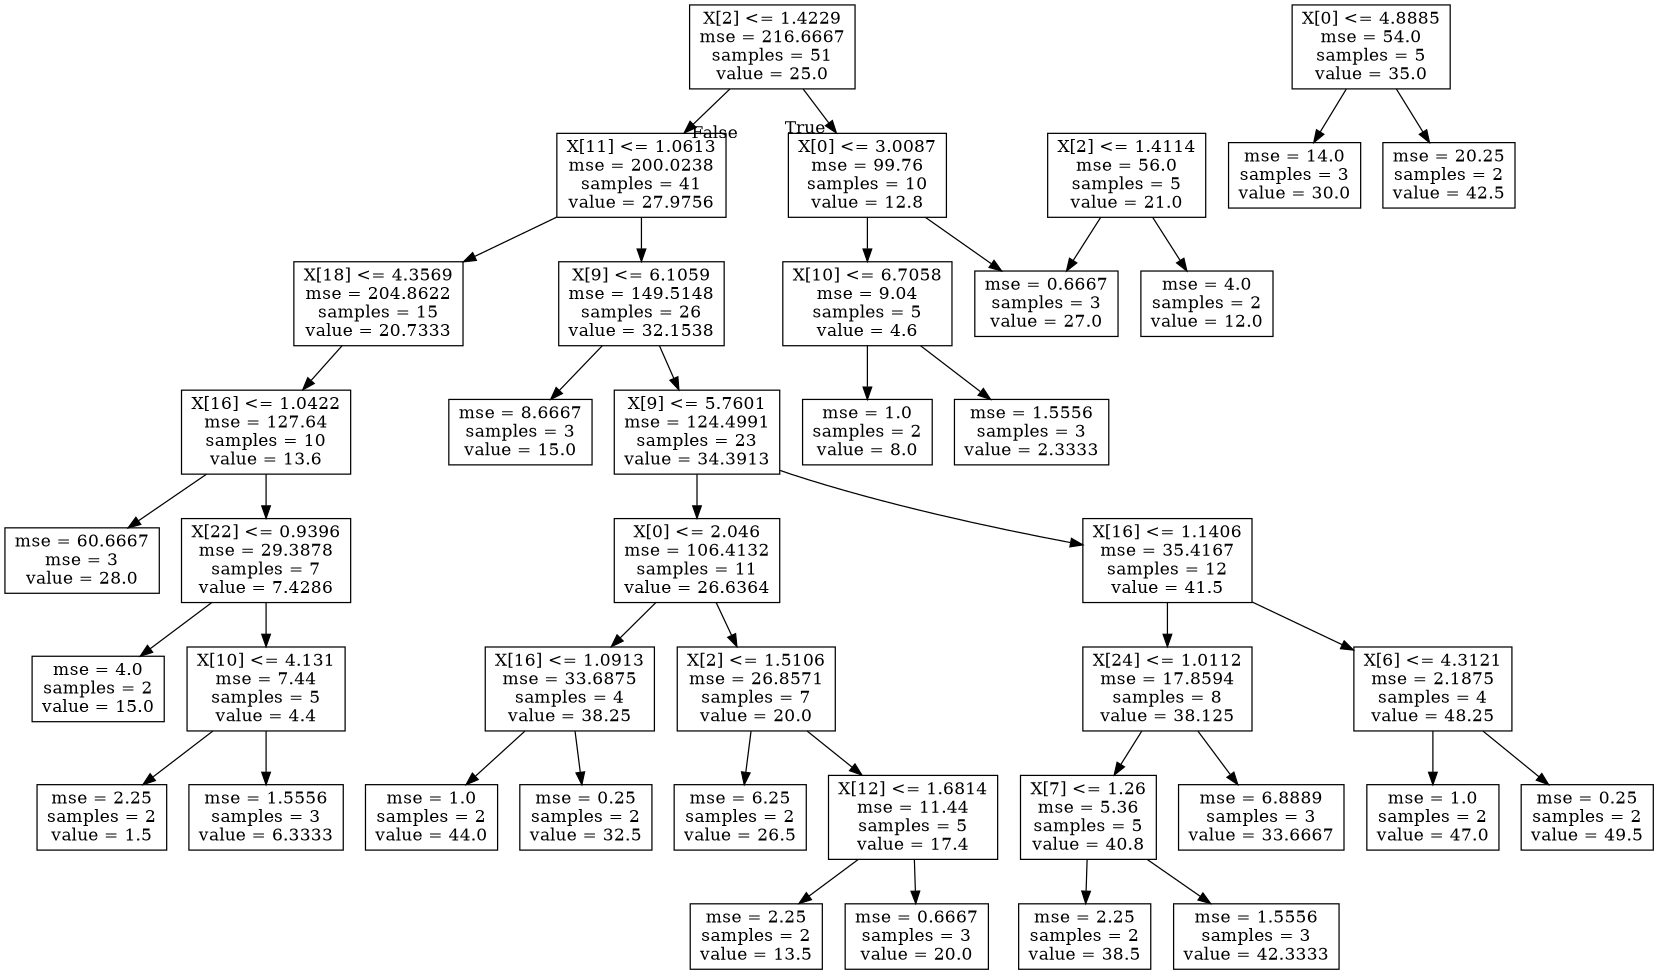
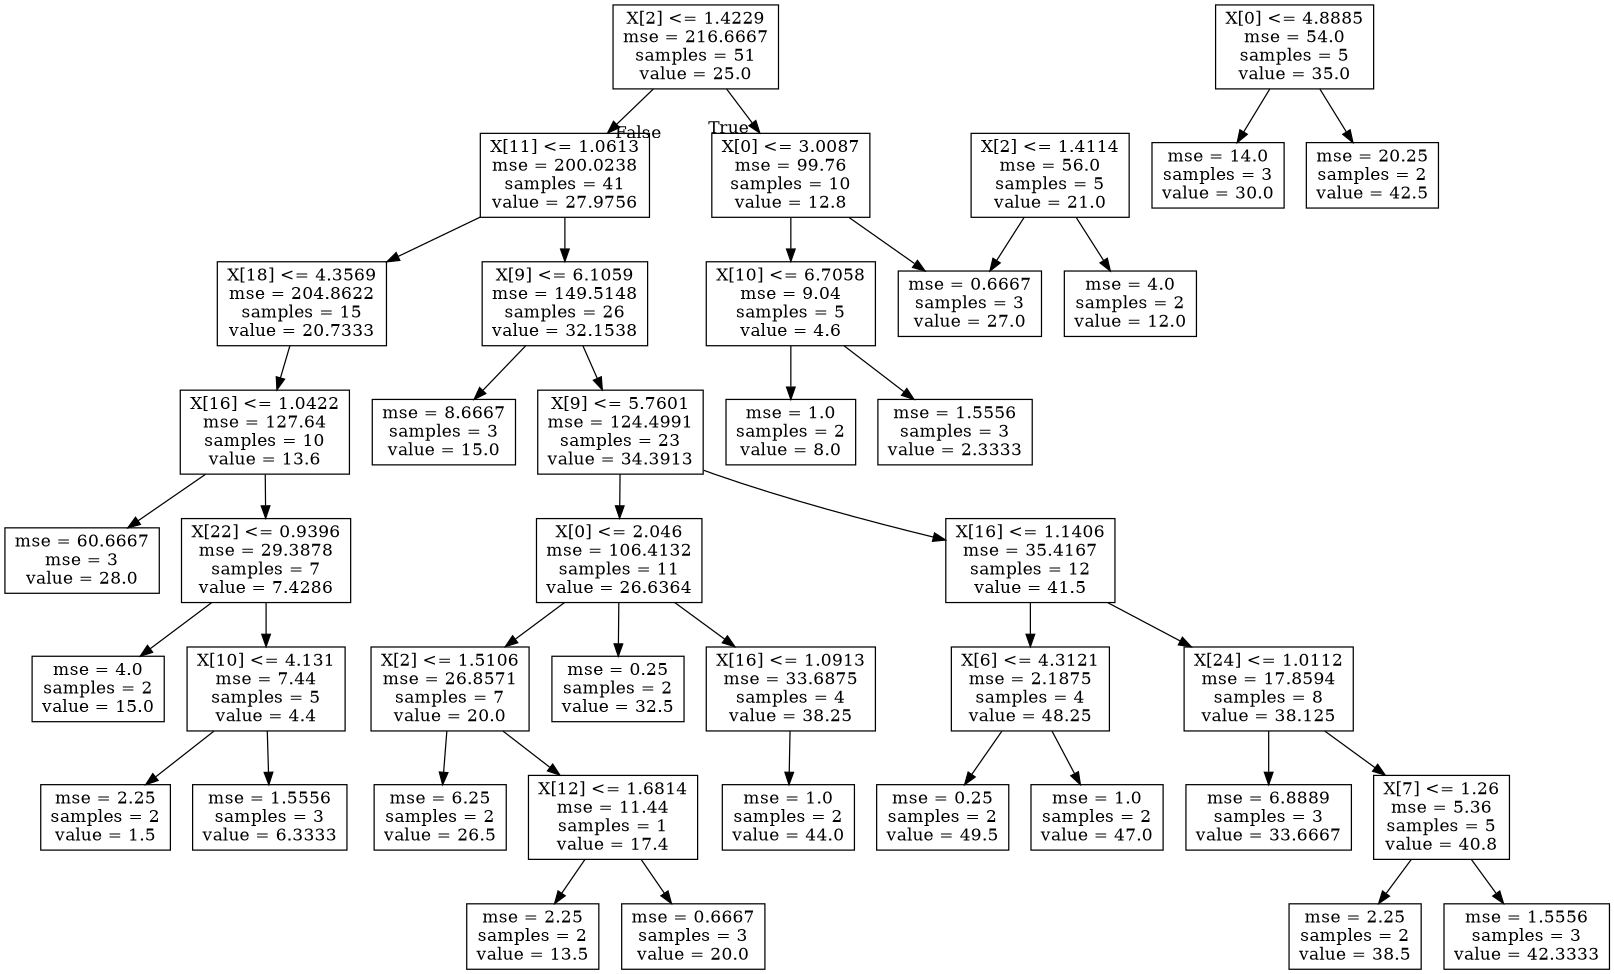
edge "X[16] <= 1.0913 mse = 33.6875 samples = 4 value = 38.25" -> "mse = 0.25 samples = 2 value = 32.5": now "X[0] <= 2.046 mse = 106.4132 samples = 11 value = 26.6364" -> "mse = 0.25 samples = 2 value = 32.5"
node "X[12] <= 1.6814 mse = 11.44 samples = 5 value = 17.4": label "X[12] <= 1.6814 mse = 11.44 samples = 5 value = 17.4" -> "X[12] <= 1.6814 mse = 11.44 samples = 1 value = 17.4"
